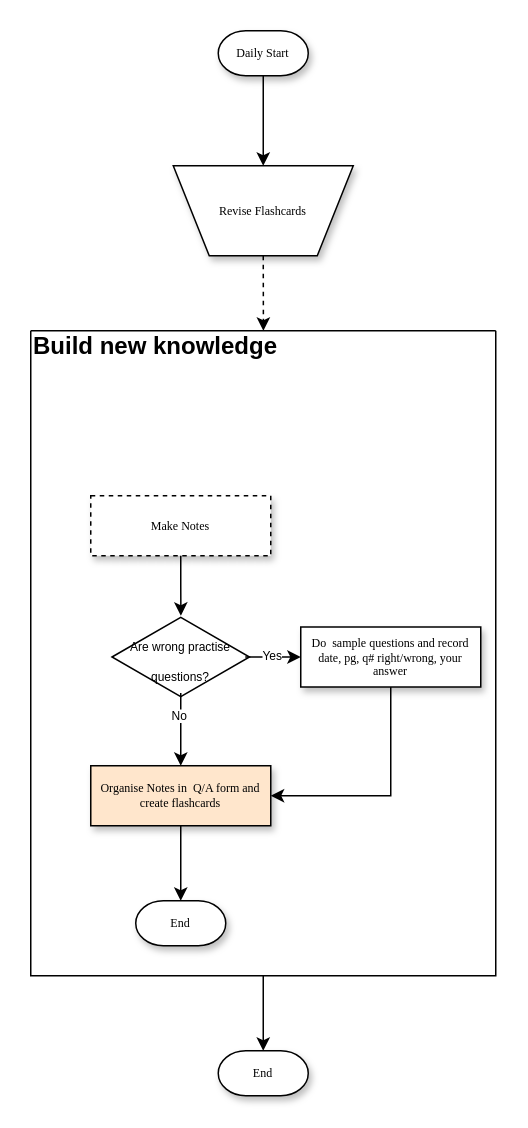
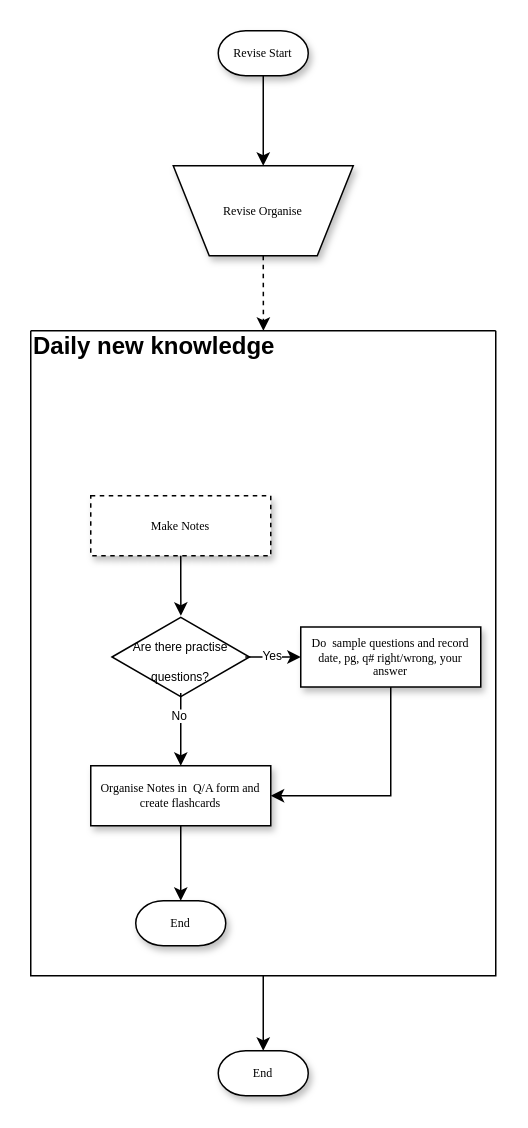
node "Daily Start": label "Daily Start" -> "Revise Start"
node "Revise Flashcards": label "Revise Flashcards" -> "Revise Organise"
node "Build new knowledge": label "Build new knowledge" -> "Daily new knowledge"
node "Are wrong practise questions?": label "Are wrong practise questions?" -> "Are there practise questions?"
node "Organise Notes in Q/A form and create flashcards": fillcolor #ffe6cc -> #ffffff
